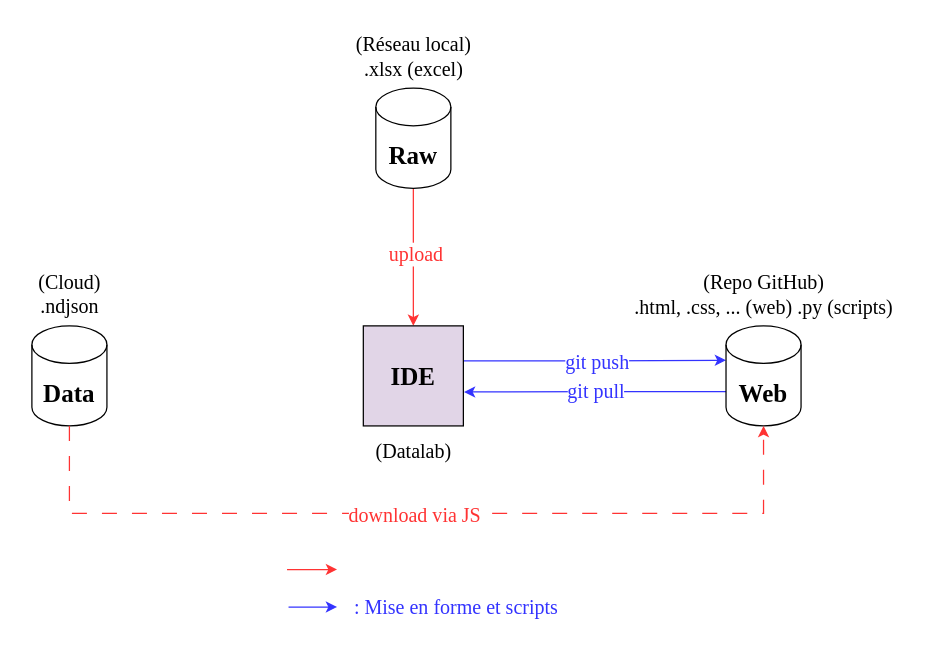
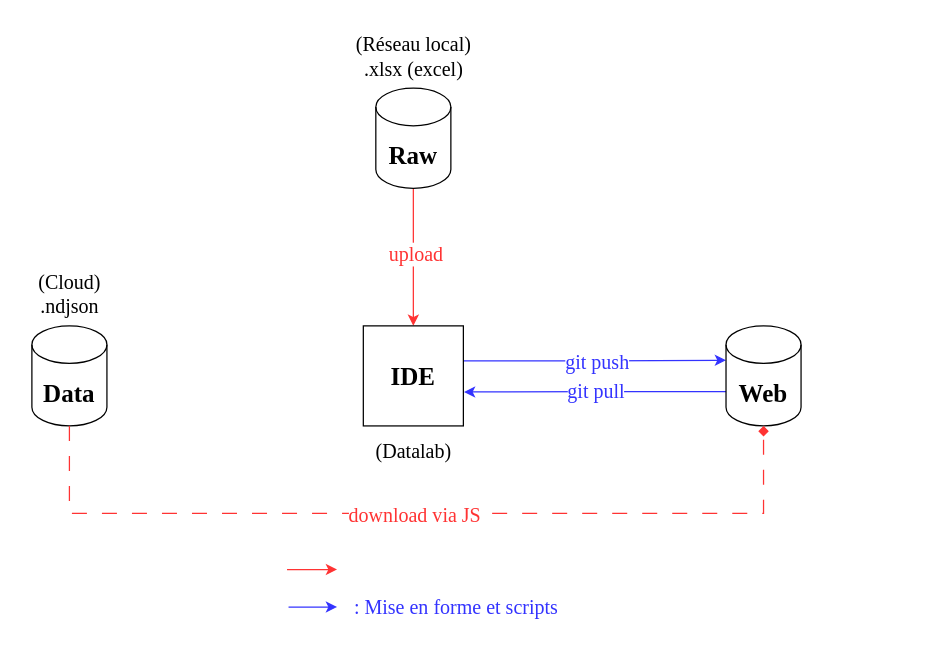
node "(Repo GitHub) .html, .css, ... (web) .py (scripts)": removed
node "IDE": fillcolor #e1d5e7 -> #ffffff
edge "Data" -> "Web": arrowhead classic -> diamond
